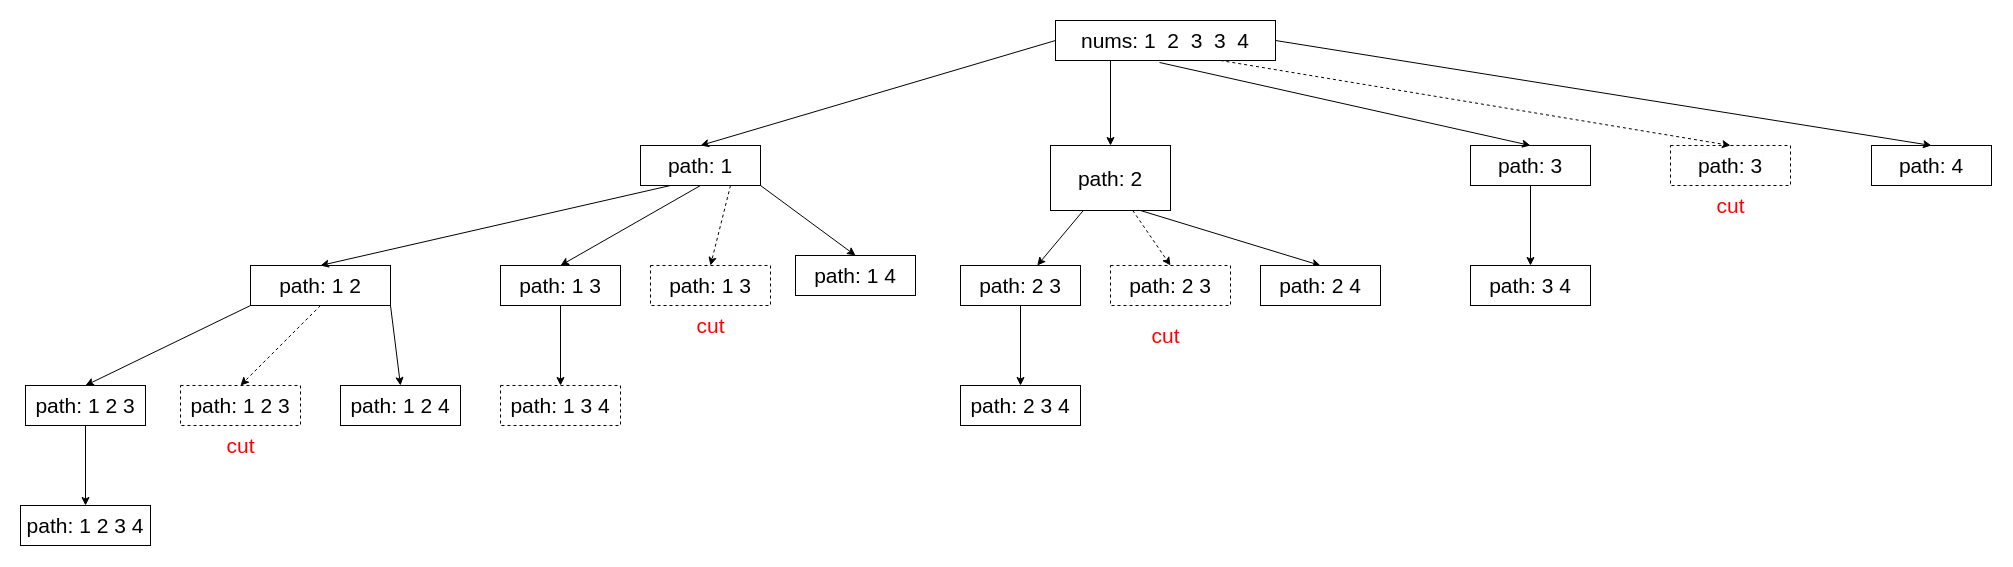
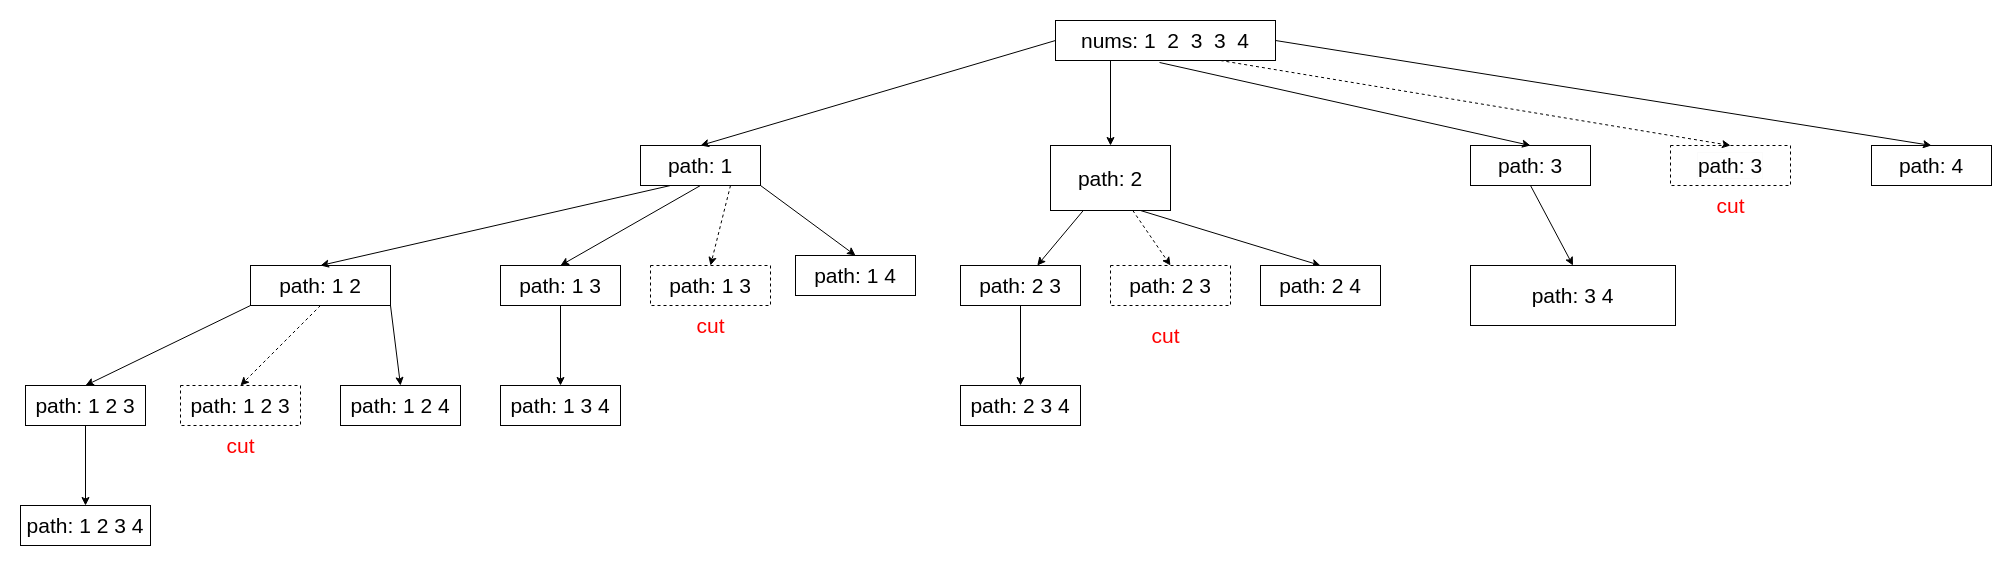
node "path: 3 4": size 120x40 -> 205x60
node "path: 1 3 4": style dashed -> solid
